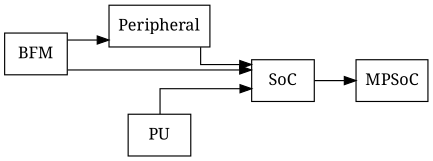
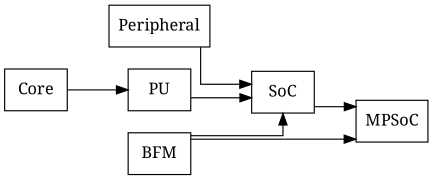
edge "BFM" -> "Peripheral": now "BFM" -> "MPSoC"
node "Core": added
